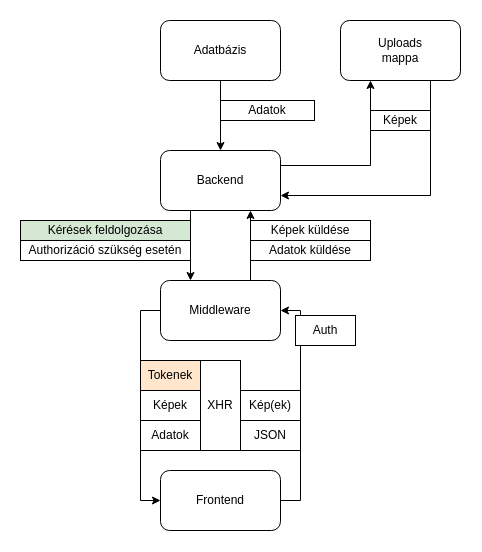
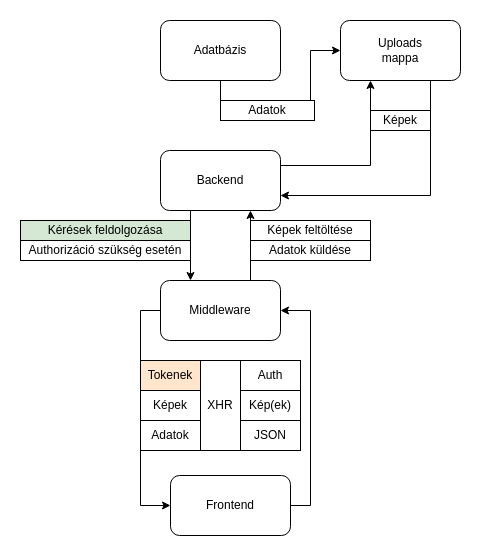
edge "Adatbázis" -> "Backend": now "Adatbázis" -> "Uploads mappa"
node "Képek küldése": label "Képek küldése" -> "Képek feltöltése"
node "Auth": moved (326, 331) -> (271, 376)
node "Frontend": moved (221, 501) -> (231, 506)
